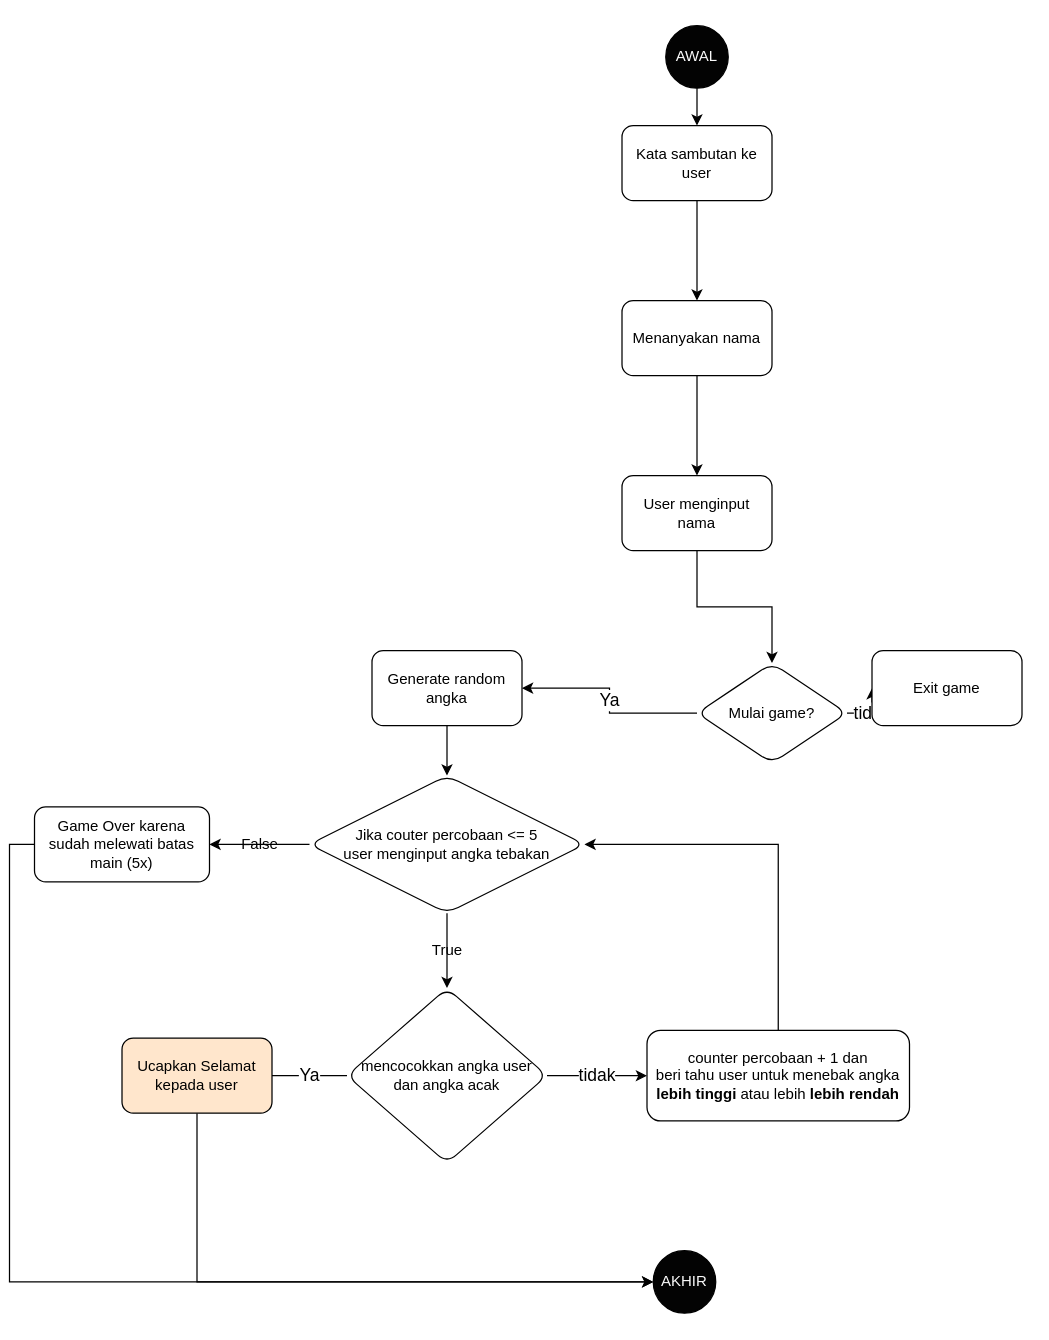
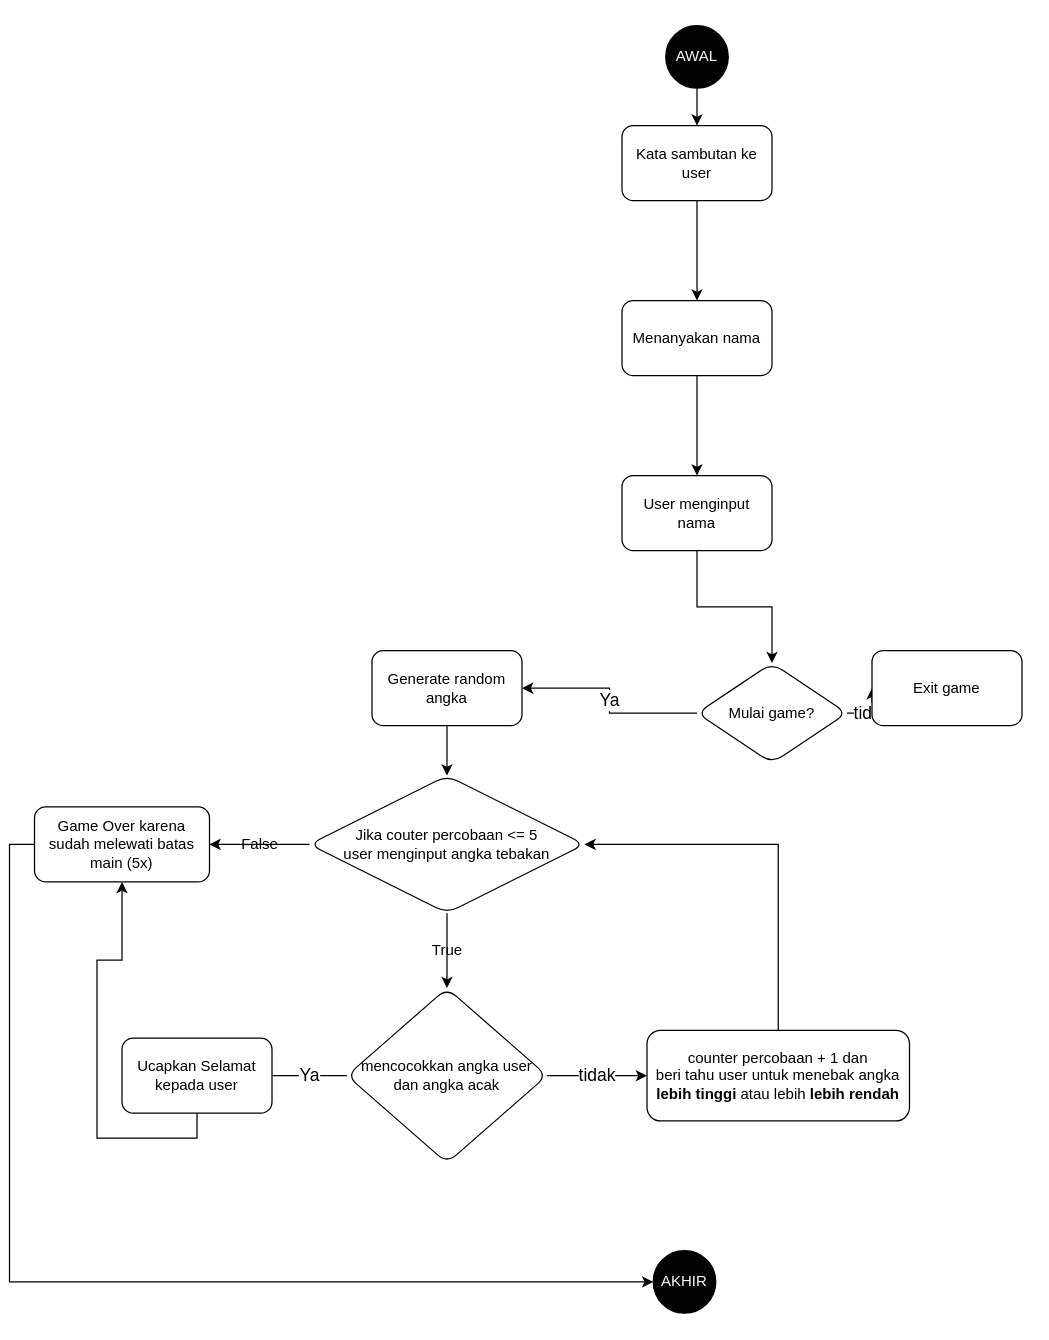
node "Ucapkan Selamat kepada user": fillcolor #ffe6cc -> #ffffff
edge "Ucapkan Selamat kepada user" -> "AKHIR": now "Ucapkan Selamat kepada user" -> "Game Over karena sudah melewati batas main (5x)"
